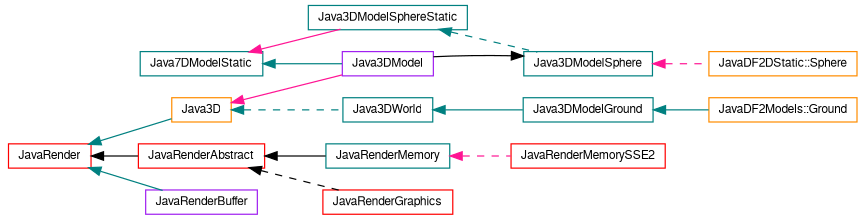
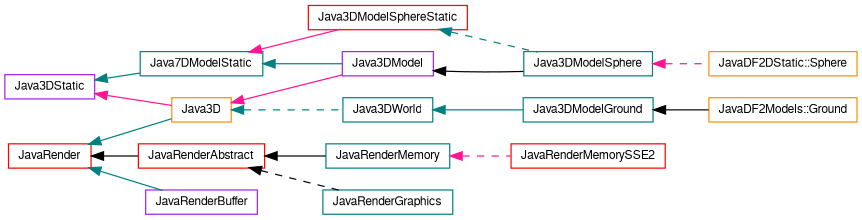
node "Java3DModelSphereStatic": color teal -> red
edge "Java3DModel" -> "Java3DModelSphere": reversed
node "Java3DStatic": added
edge "JavaDF2Models::Ground" -> "Java3DModelGround": color teal -> black
node "JavaRenderGraphics": color red -> teal
